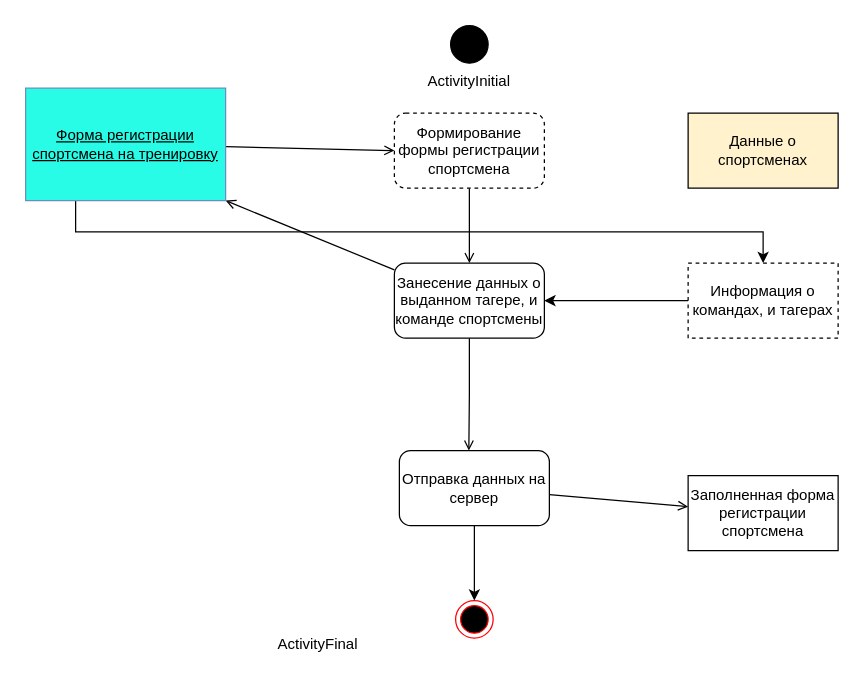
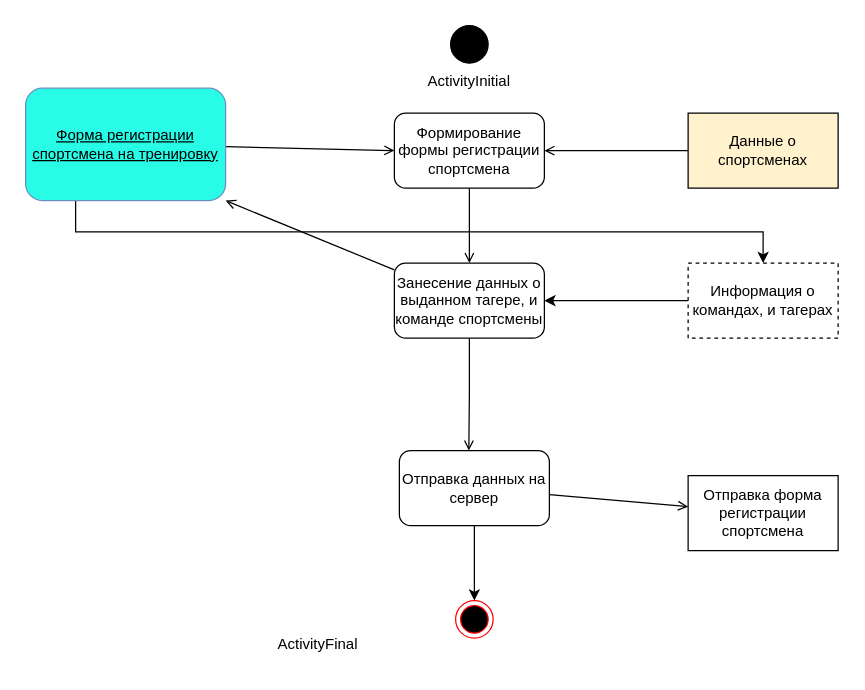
node "Форма регистрации спортсмена на тренировку": shape rectangle -> rounded rectangle
node "Формирование формы регистрации спортсмена": style dashed -> solid
edge "Данные о спортсменах" -> "Формирование формы регистрации спортсмена": added
node "Заполненная форма регистрации спортсмена": label "Заполненная форма регистрации спортсмена" -> "Отправка форма регистрации спортсмена"
